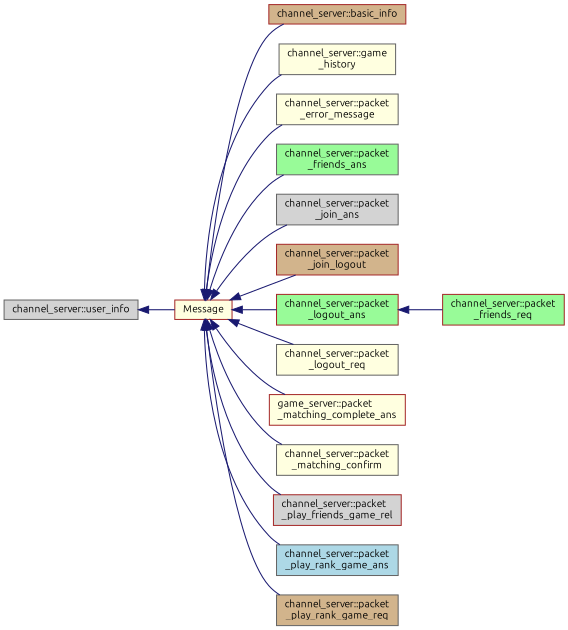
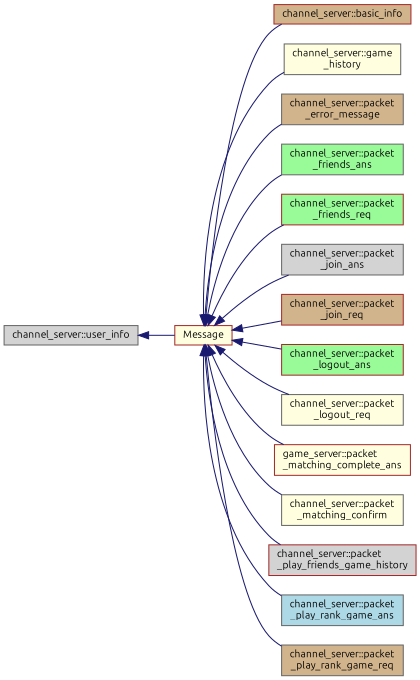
node "channel_server::packet _error_message": fillcolor lightyellow -> tan
node "channel_server::packet _join_logout": label "channel_server::packet _join_logout" -> "channel_server::packet _join_req"
edge "channel_server::packet _friends_req" -> "channel_server::packet _logout_ans": now "channel_server::packet _friends_req" -> "Message"
node "channel_server::packet _play_friends_game_rel": label "channel_server::packet _play_friends_game_rel" -> "channel_server::packet _play_friends_game_history"
